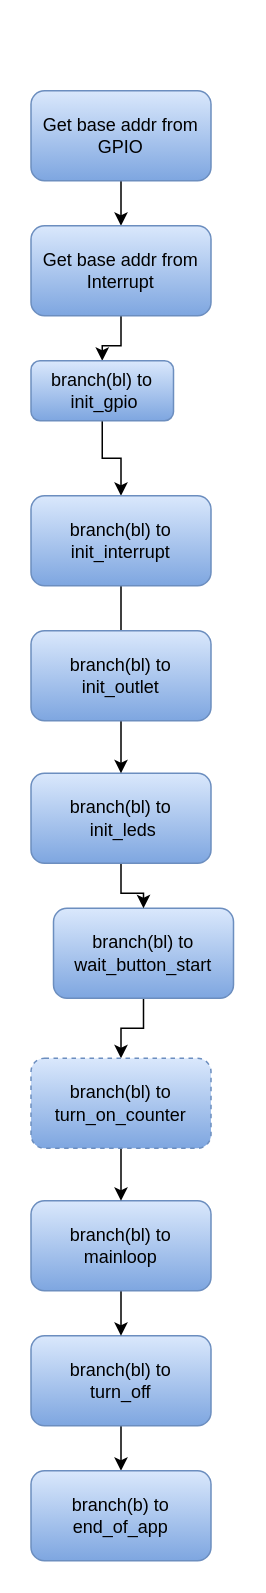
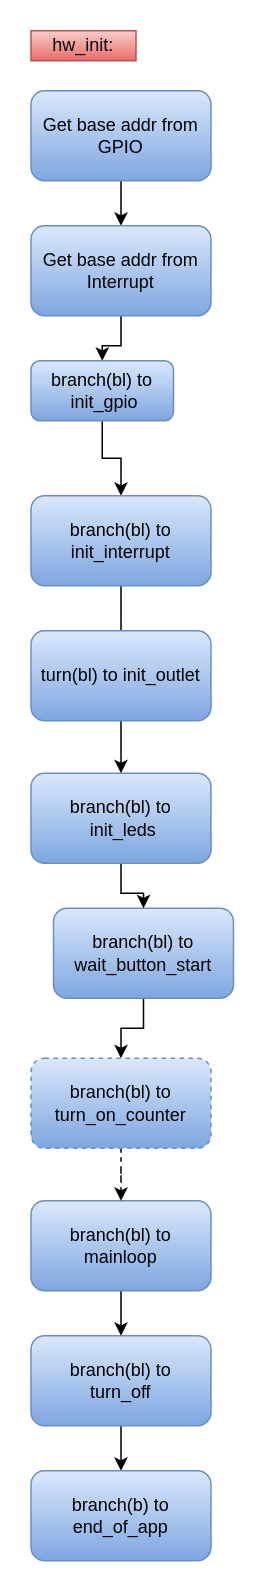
node "hw_init:": added
node "branch(bl) to init_outlet": label "branch(bl) to init_outlet" -> "turn(bl) to init_outlet"
edge "branch(bl) to turn_on_counter" -> "branch(bl) to mainloop": style solid -> dashed
